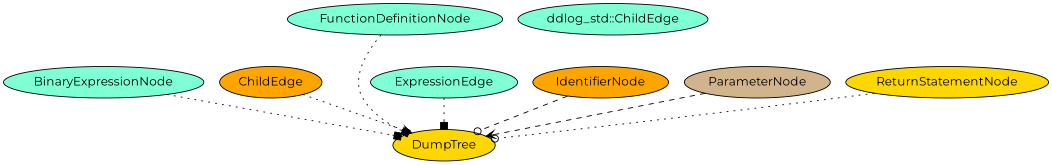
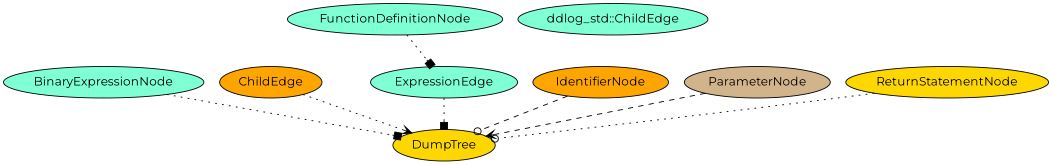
edge "FunctionDefinitionNode" -> "DumpTree": now "FunctionDefinitionNode" -> "ExpressionEdge"
